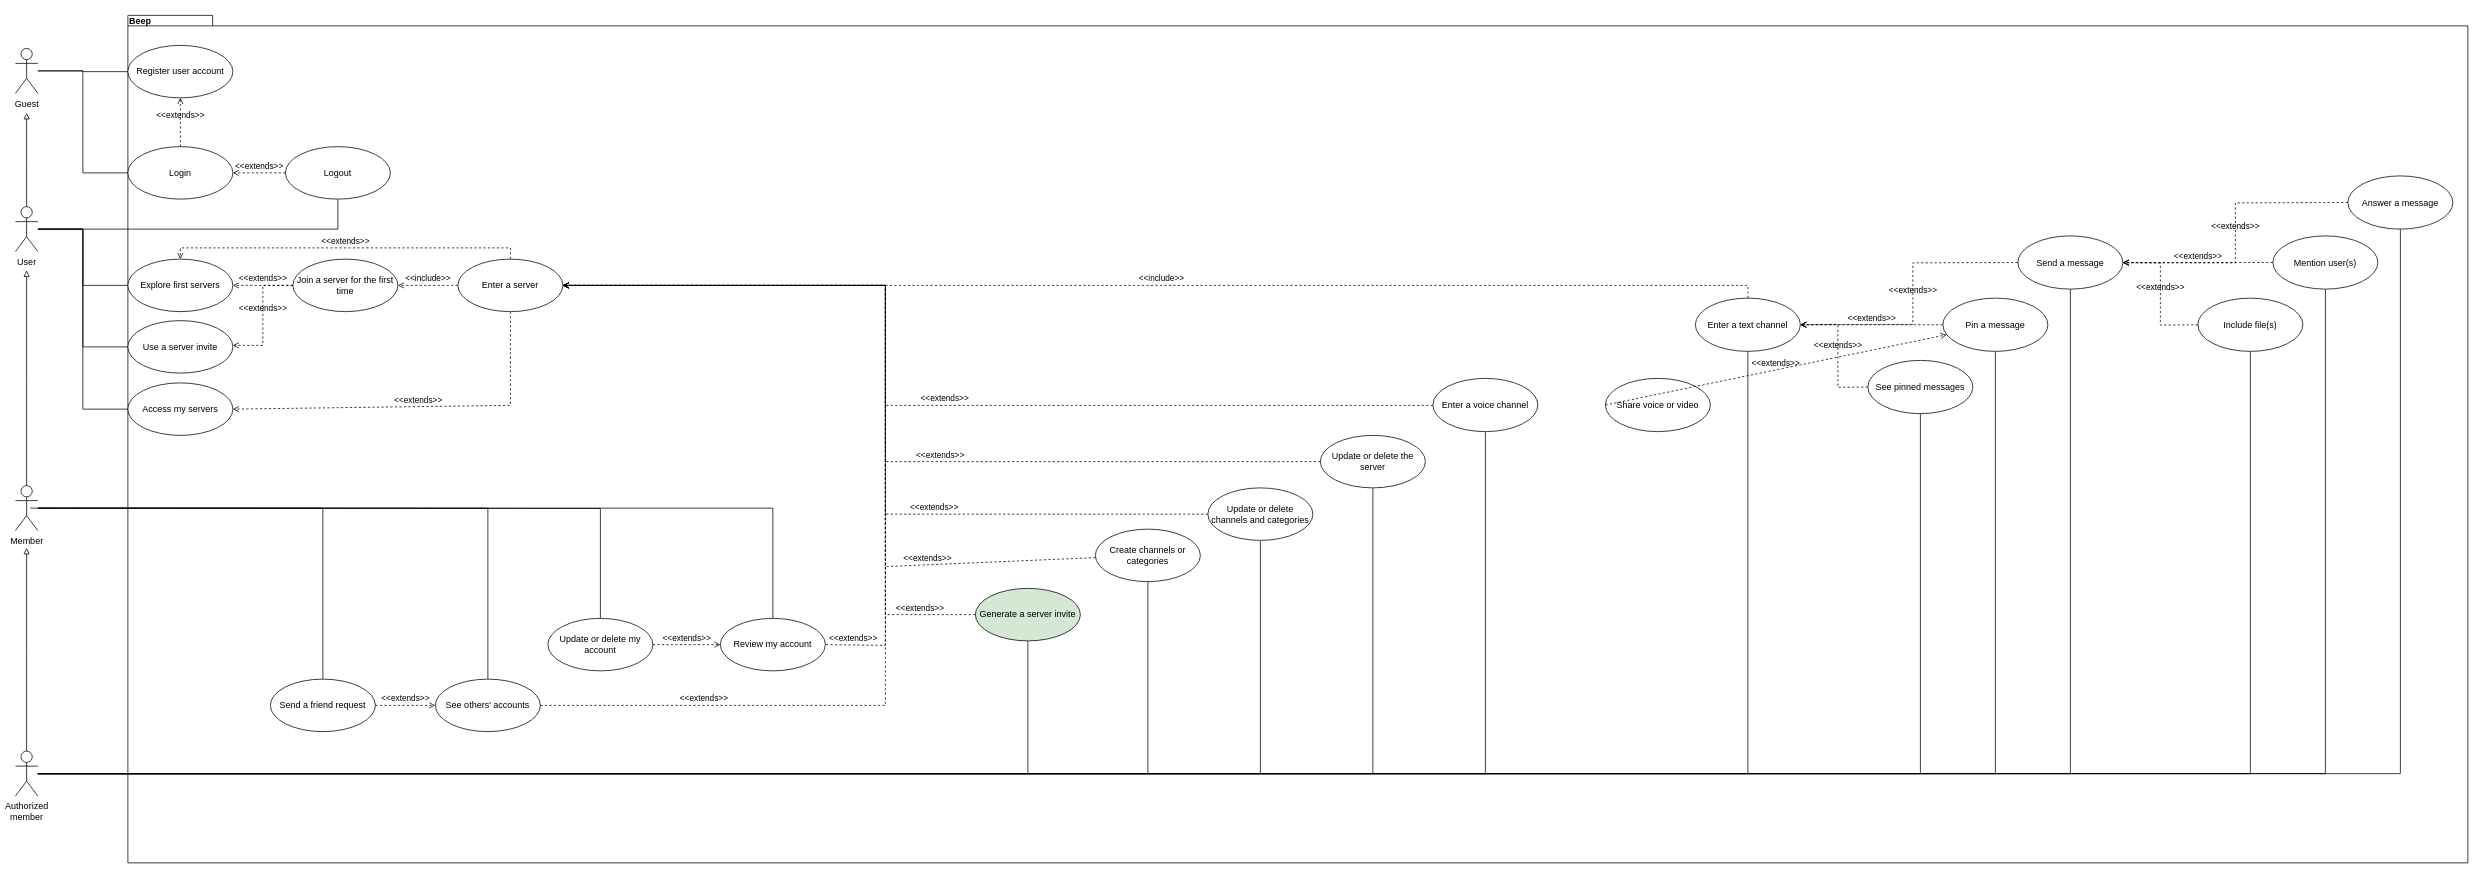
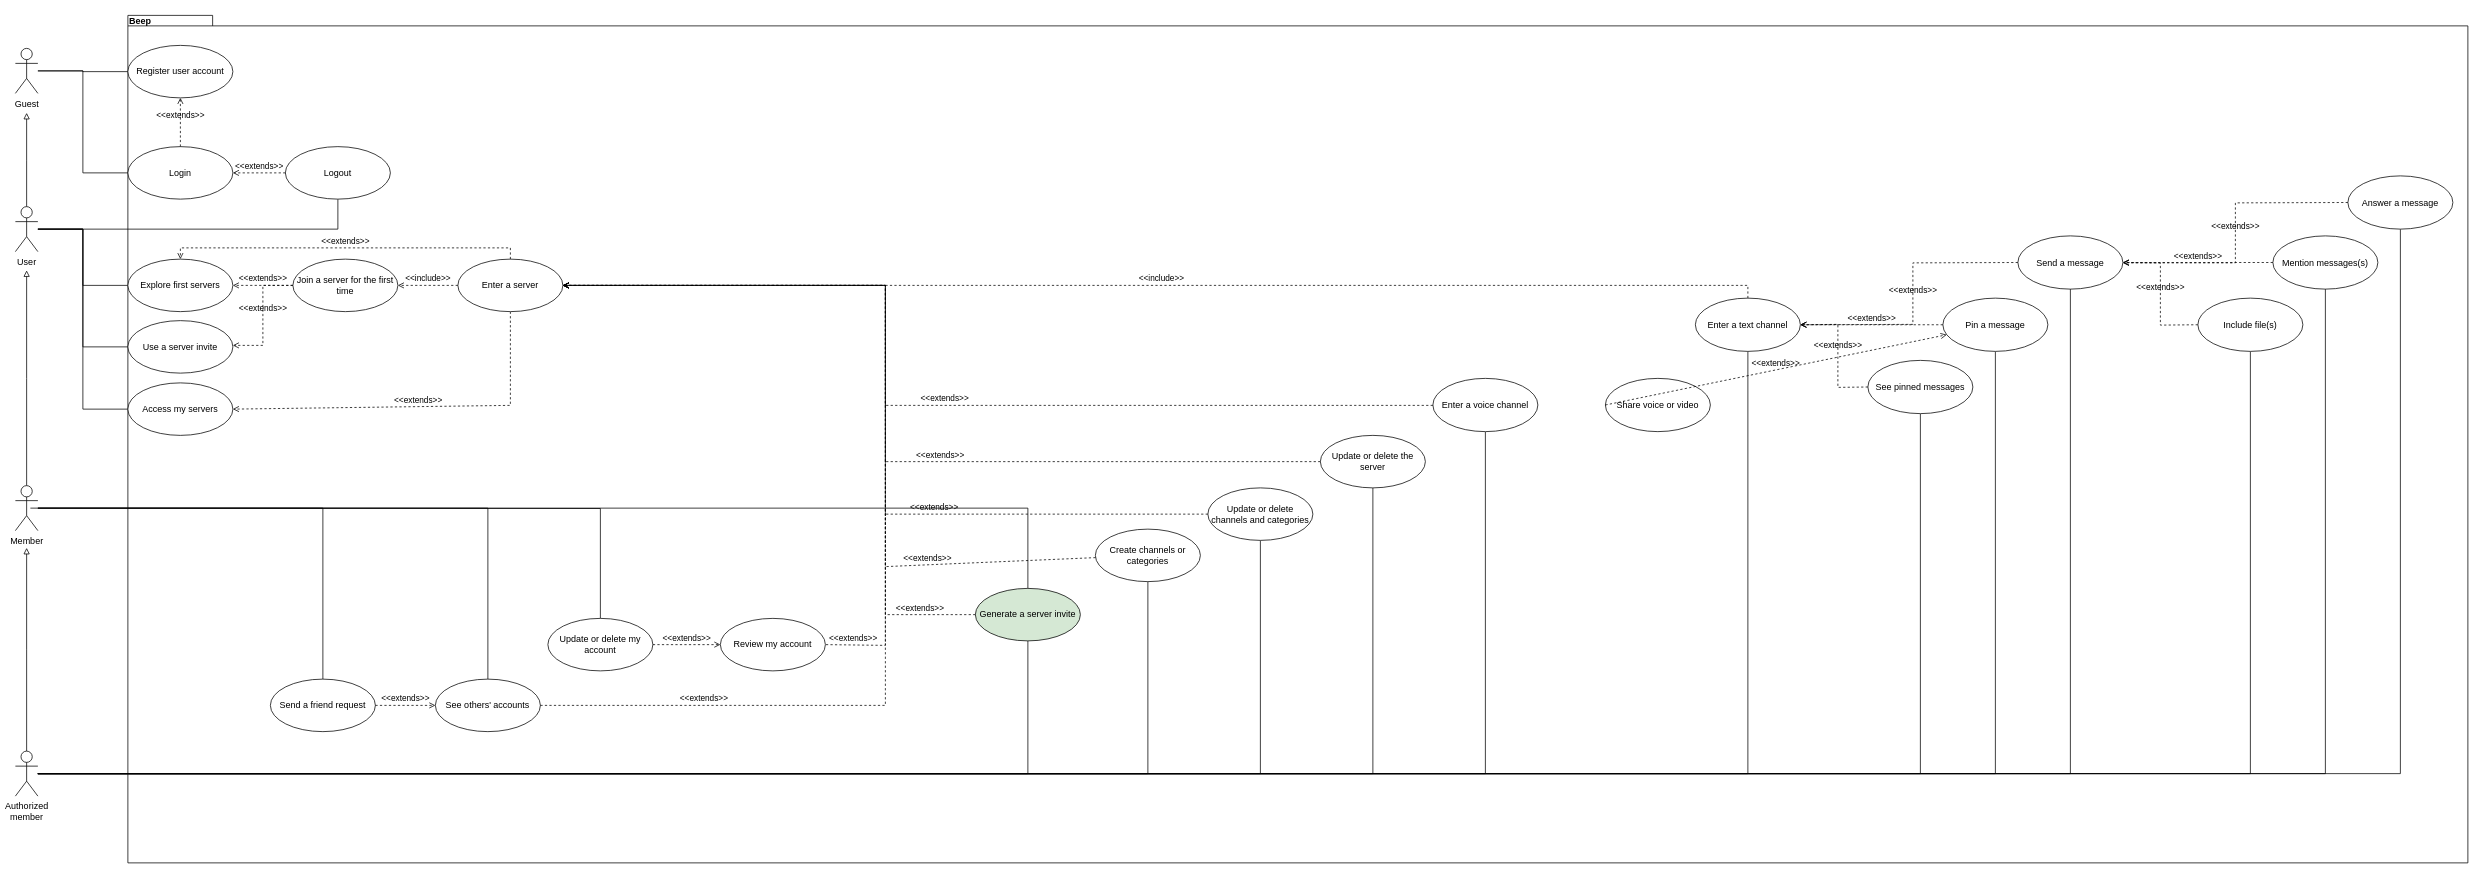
node "Mention user(s)": label "Mention user(s)" -> "Mention messages(s)"
edge "Member" -- "Review my account": now "Member" -- "Generate a server invite"
